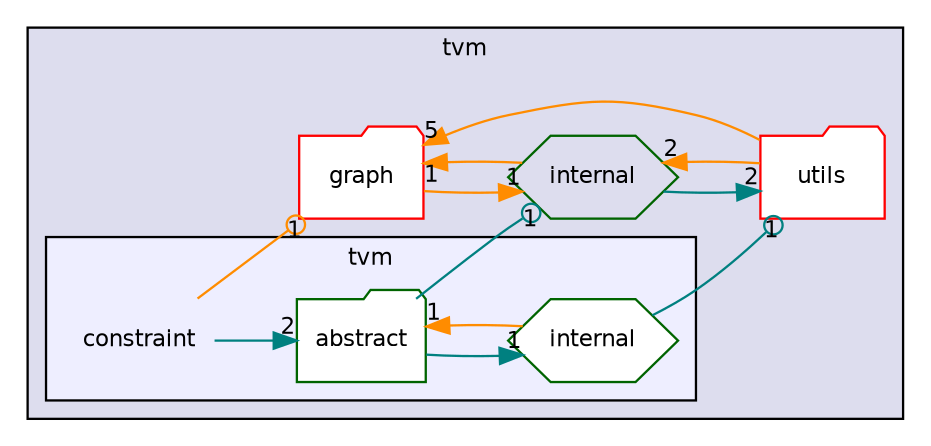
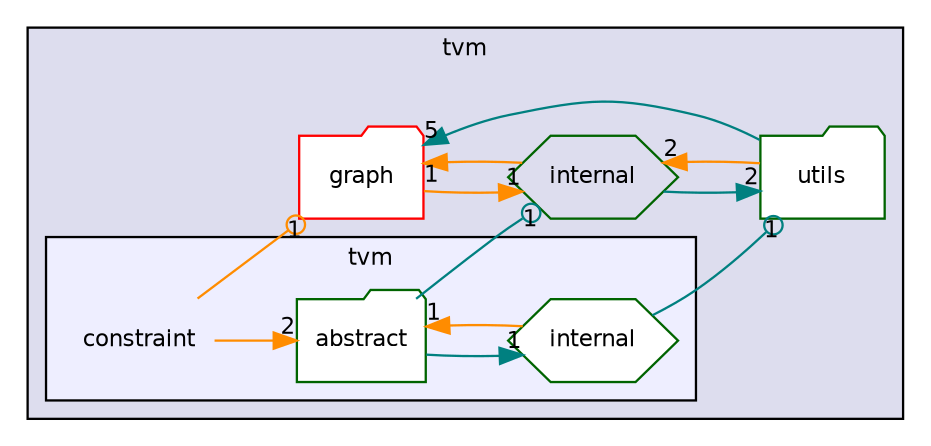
edge "utils" -> "graph": color darkorange -> teal
node "utils": color red -> darkgreen
edge "constraint" -> "abstract": color teal -> darkorange
